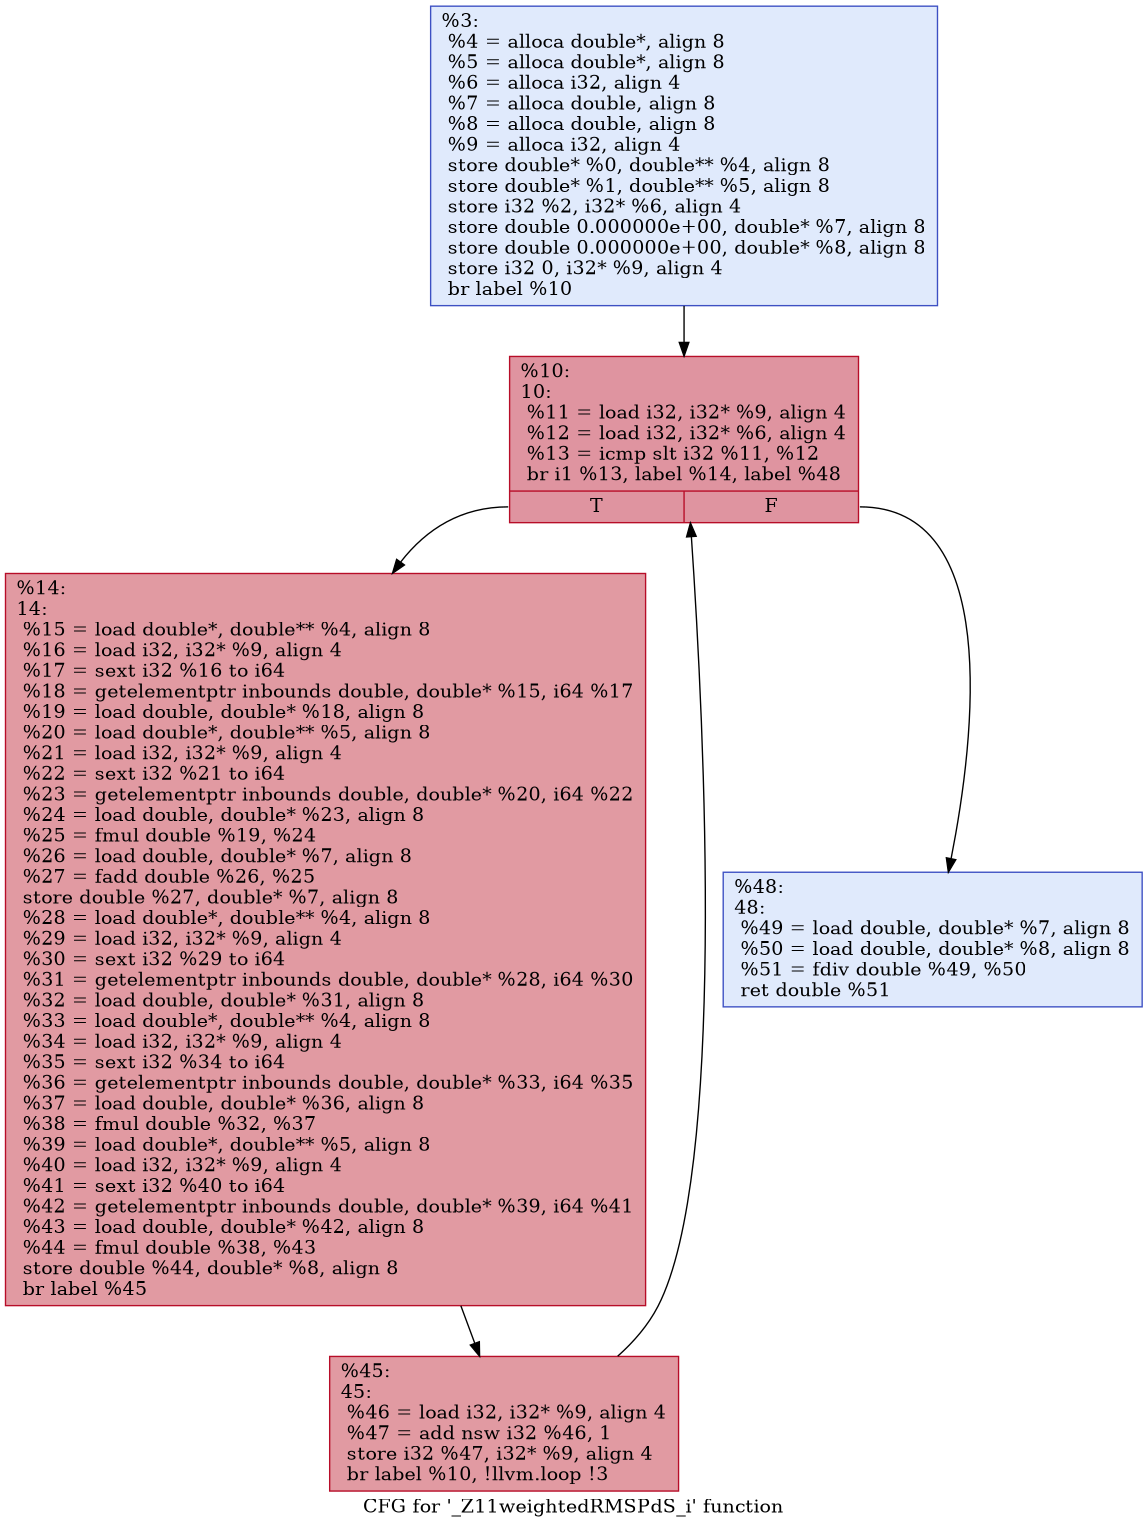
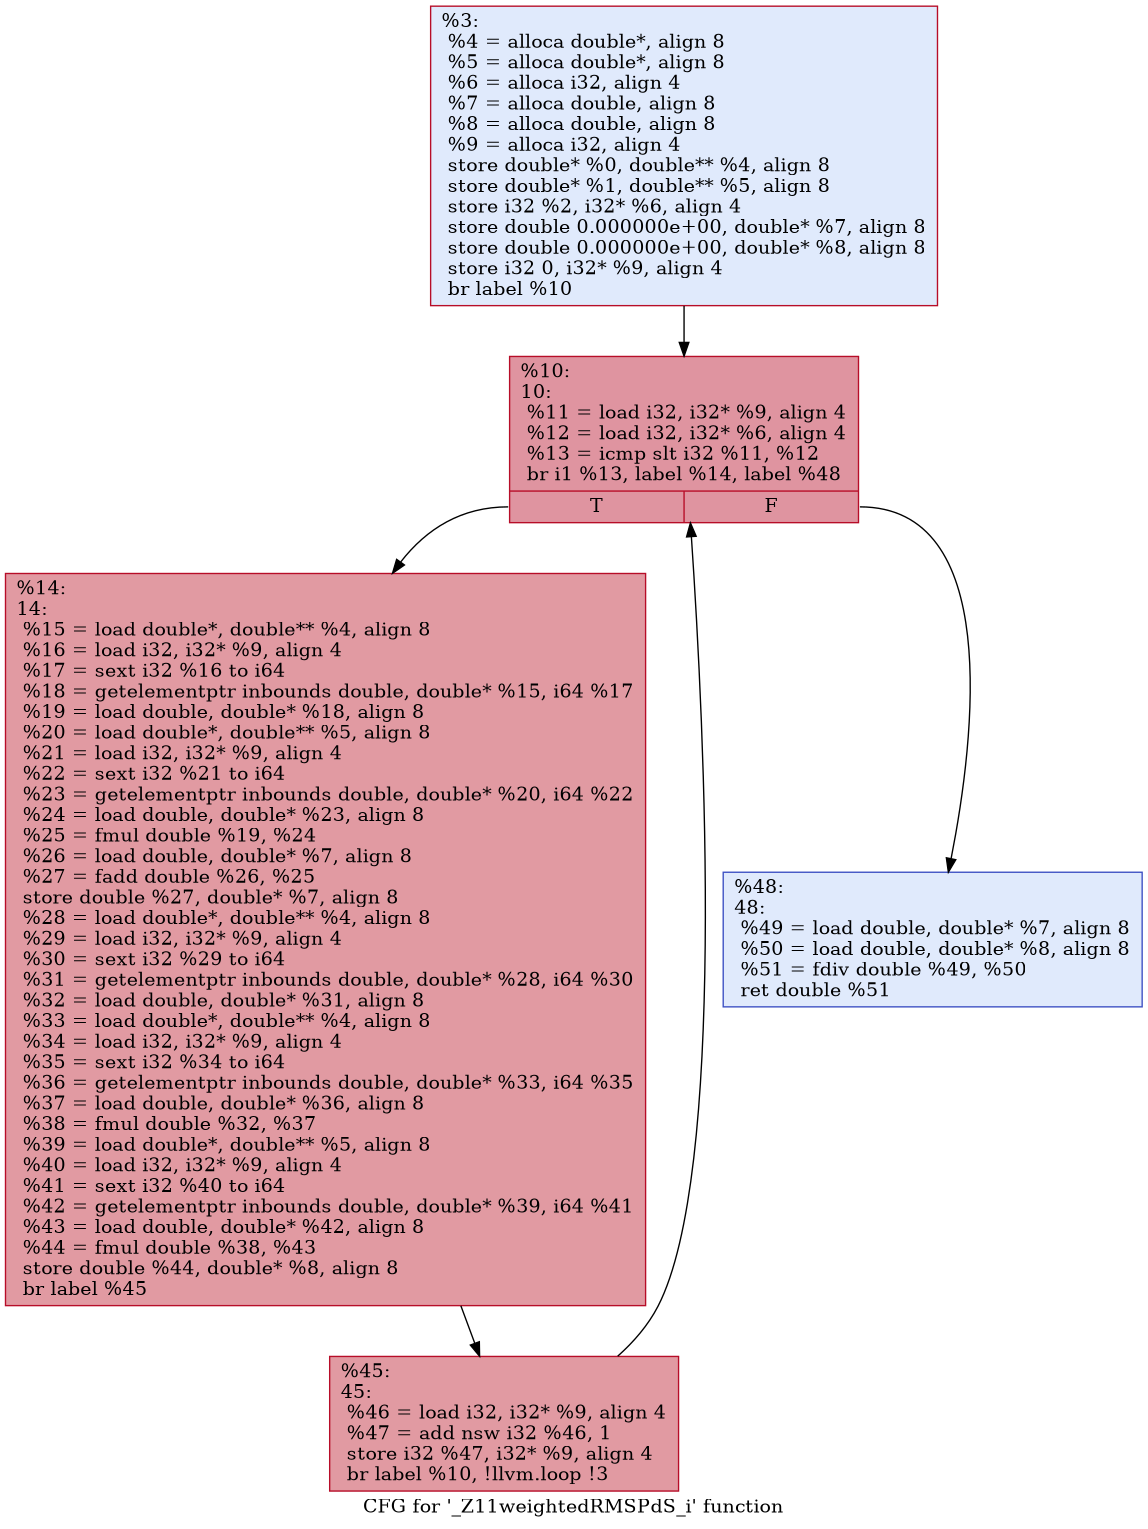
node "%3:": color #3d50c3ff -> #b70d28ff
